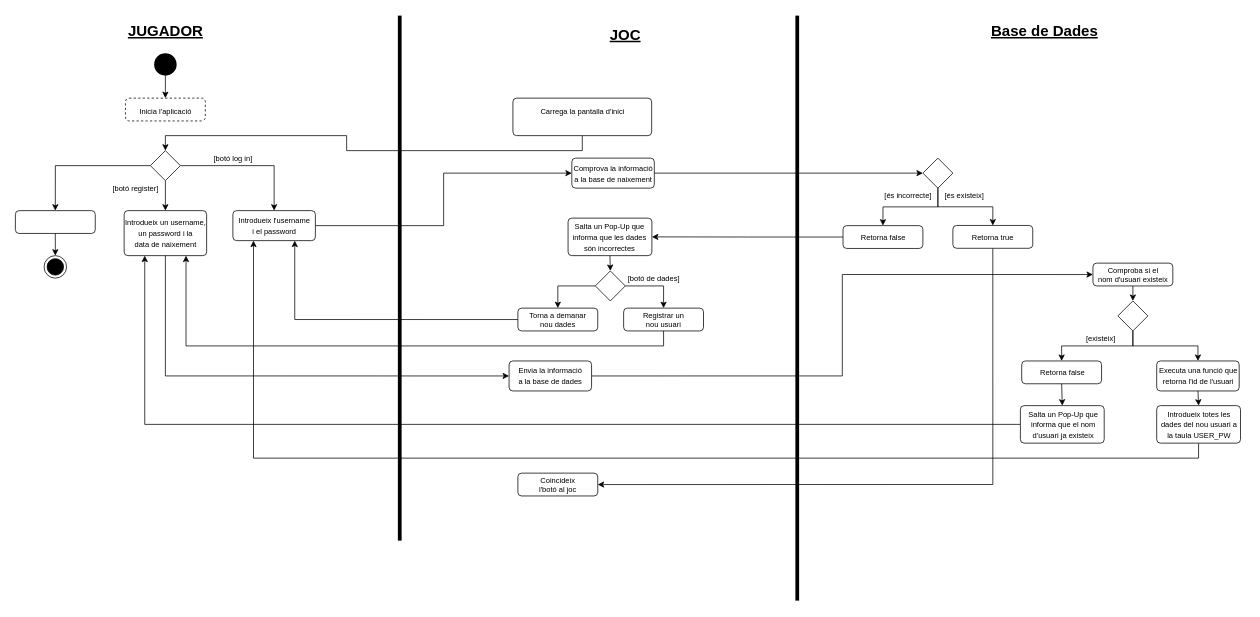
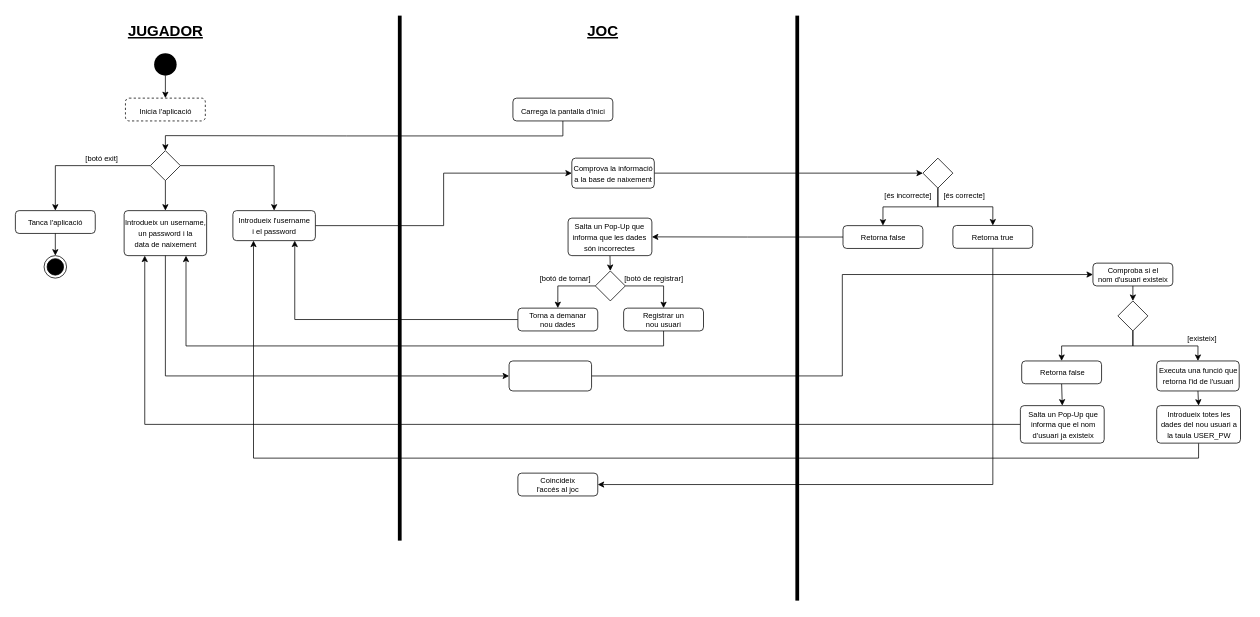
node "Base de Dades": removed
node "JOC": moved (625, 34) -> (603, 30)
node "Carrega la pantalla d'inici": size 139x38 -> 100x23
node "[botó exit]": added
node "[botó log in]": removed
node "[botó register]": removed
node "[és existeix]": label "[és existeix]" -> "[és correcte]"
node "Tanca l'aplicació": added
node "[botó de tornar]": added
node "[botó de dades]": label "[botó de dades]" -> "[botó de registrar]"
node "[existeix]": moved (1100, 338) -> (1202, 338)
node "Envia la informació a la base de dades": removed
node "Coincideix l'botó al joc": label "Coincideix l'botó al joc" -> "Coincideix l'accés al joc"
